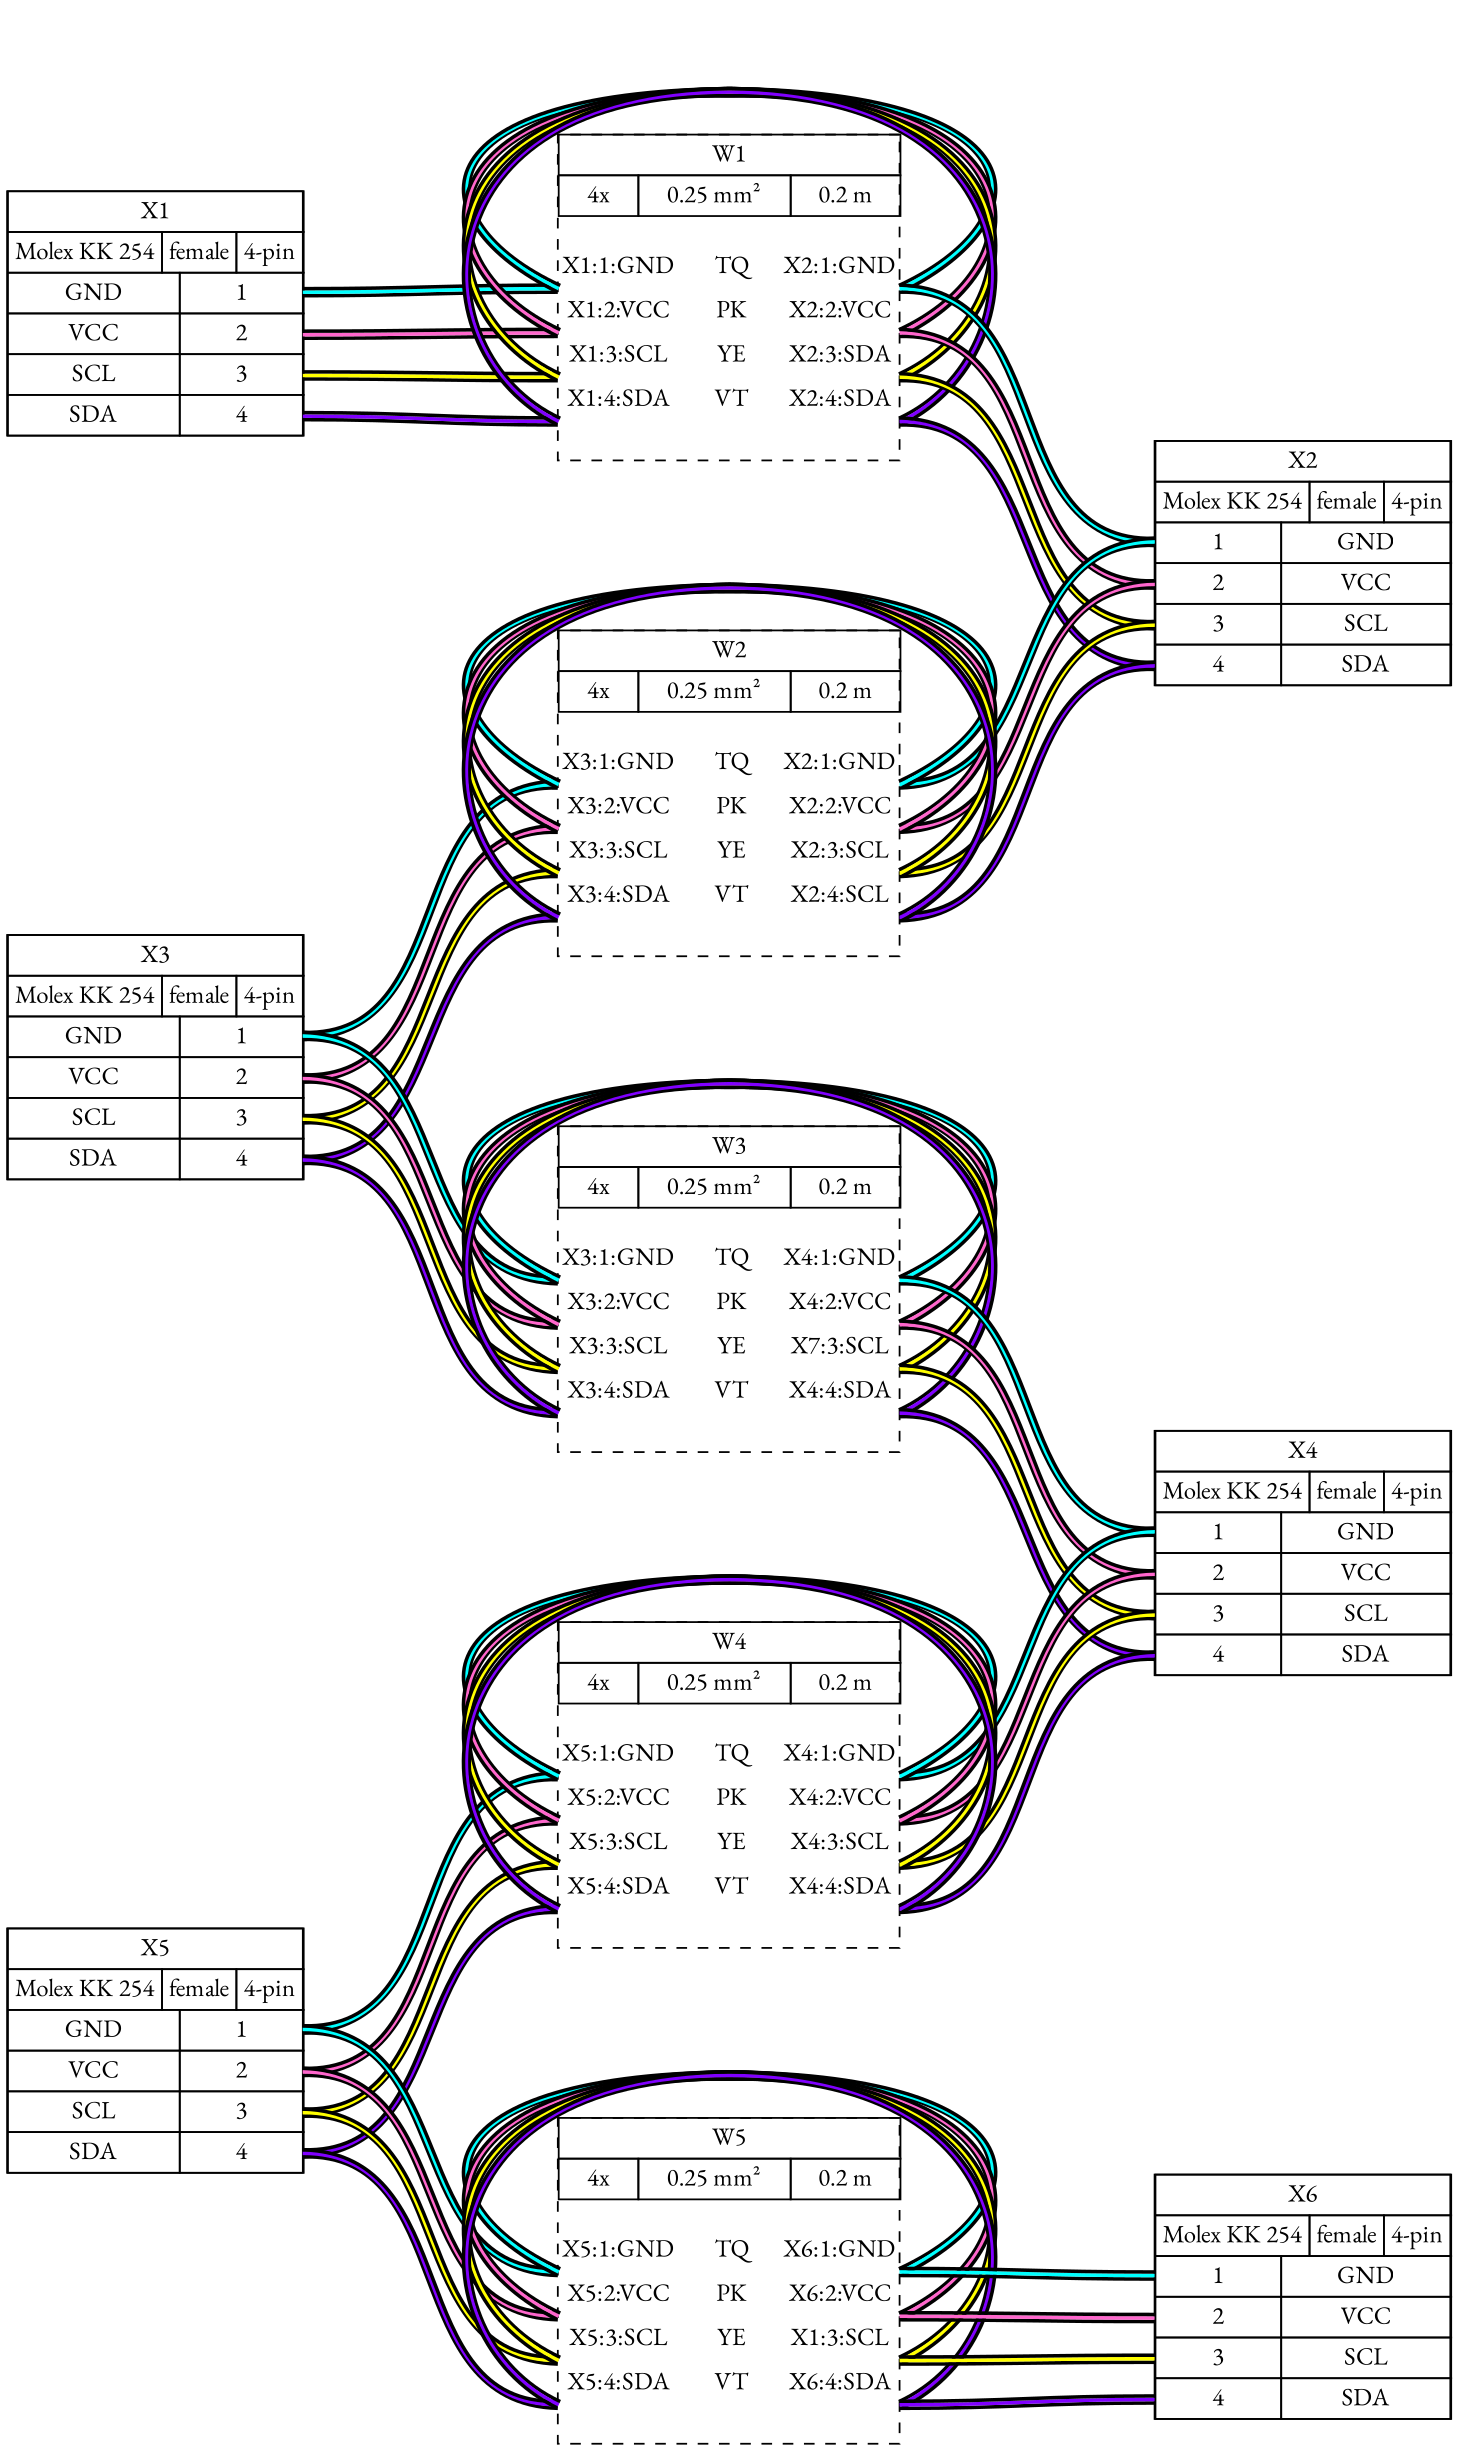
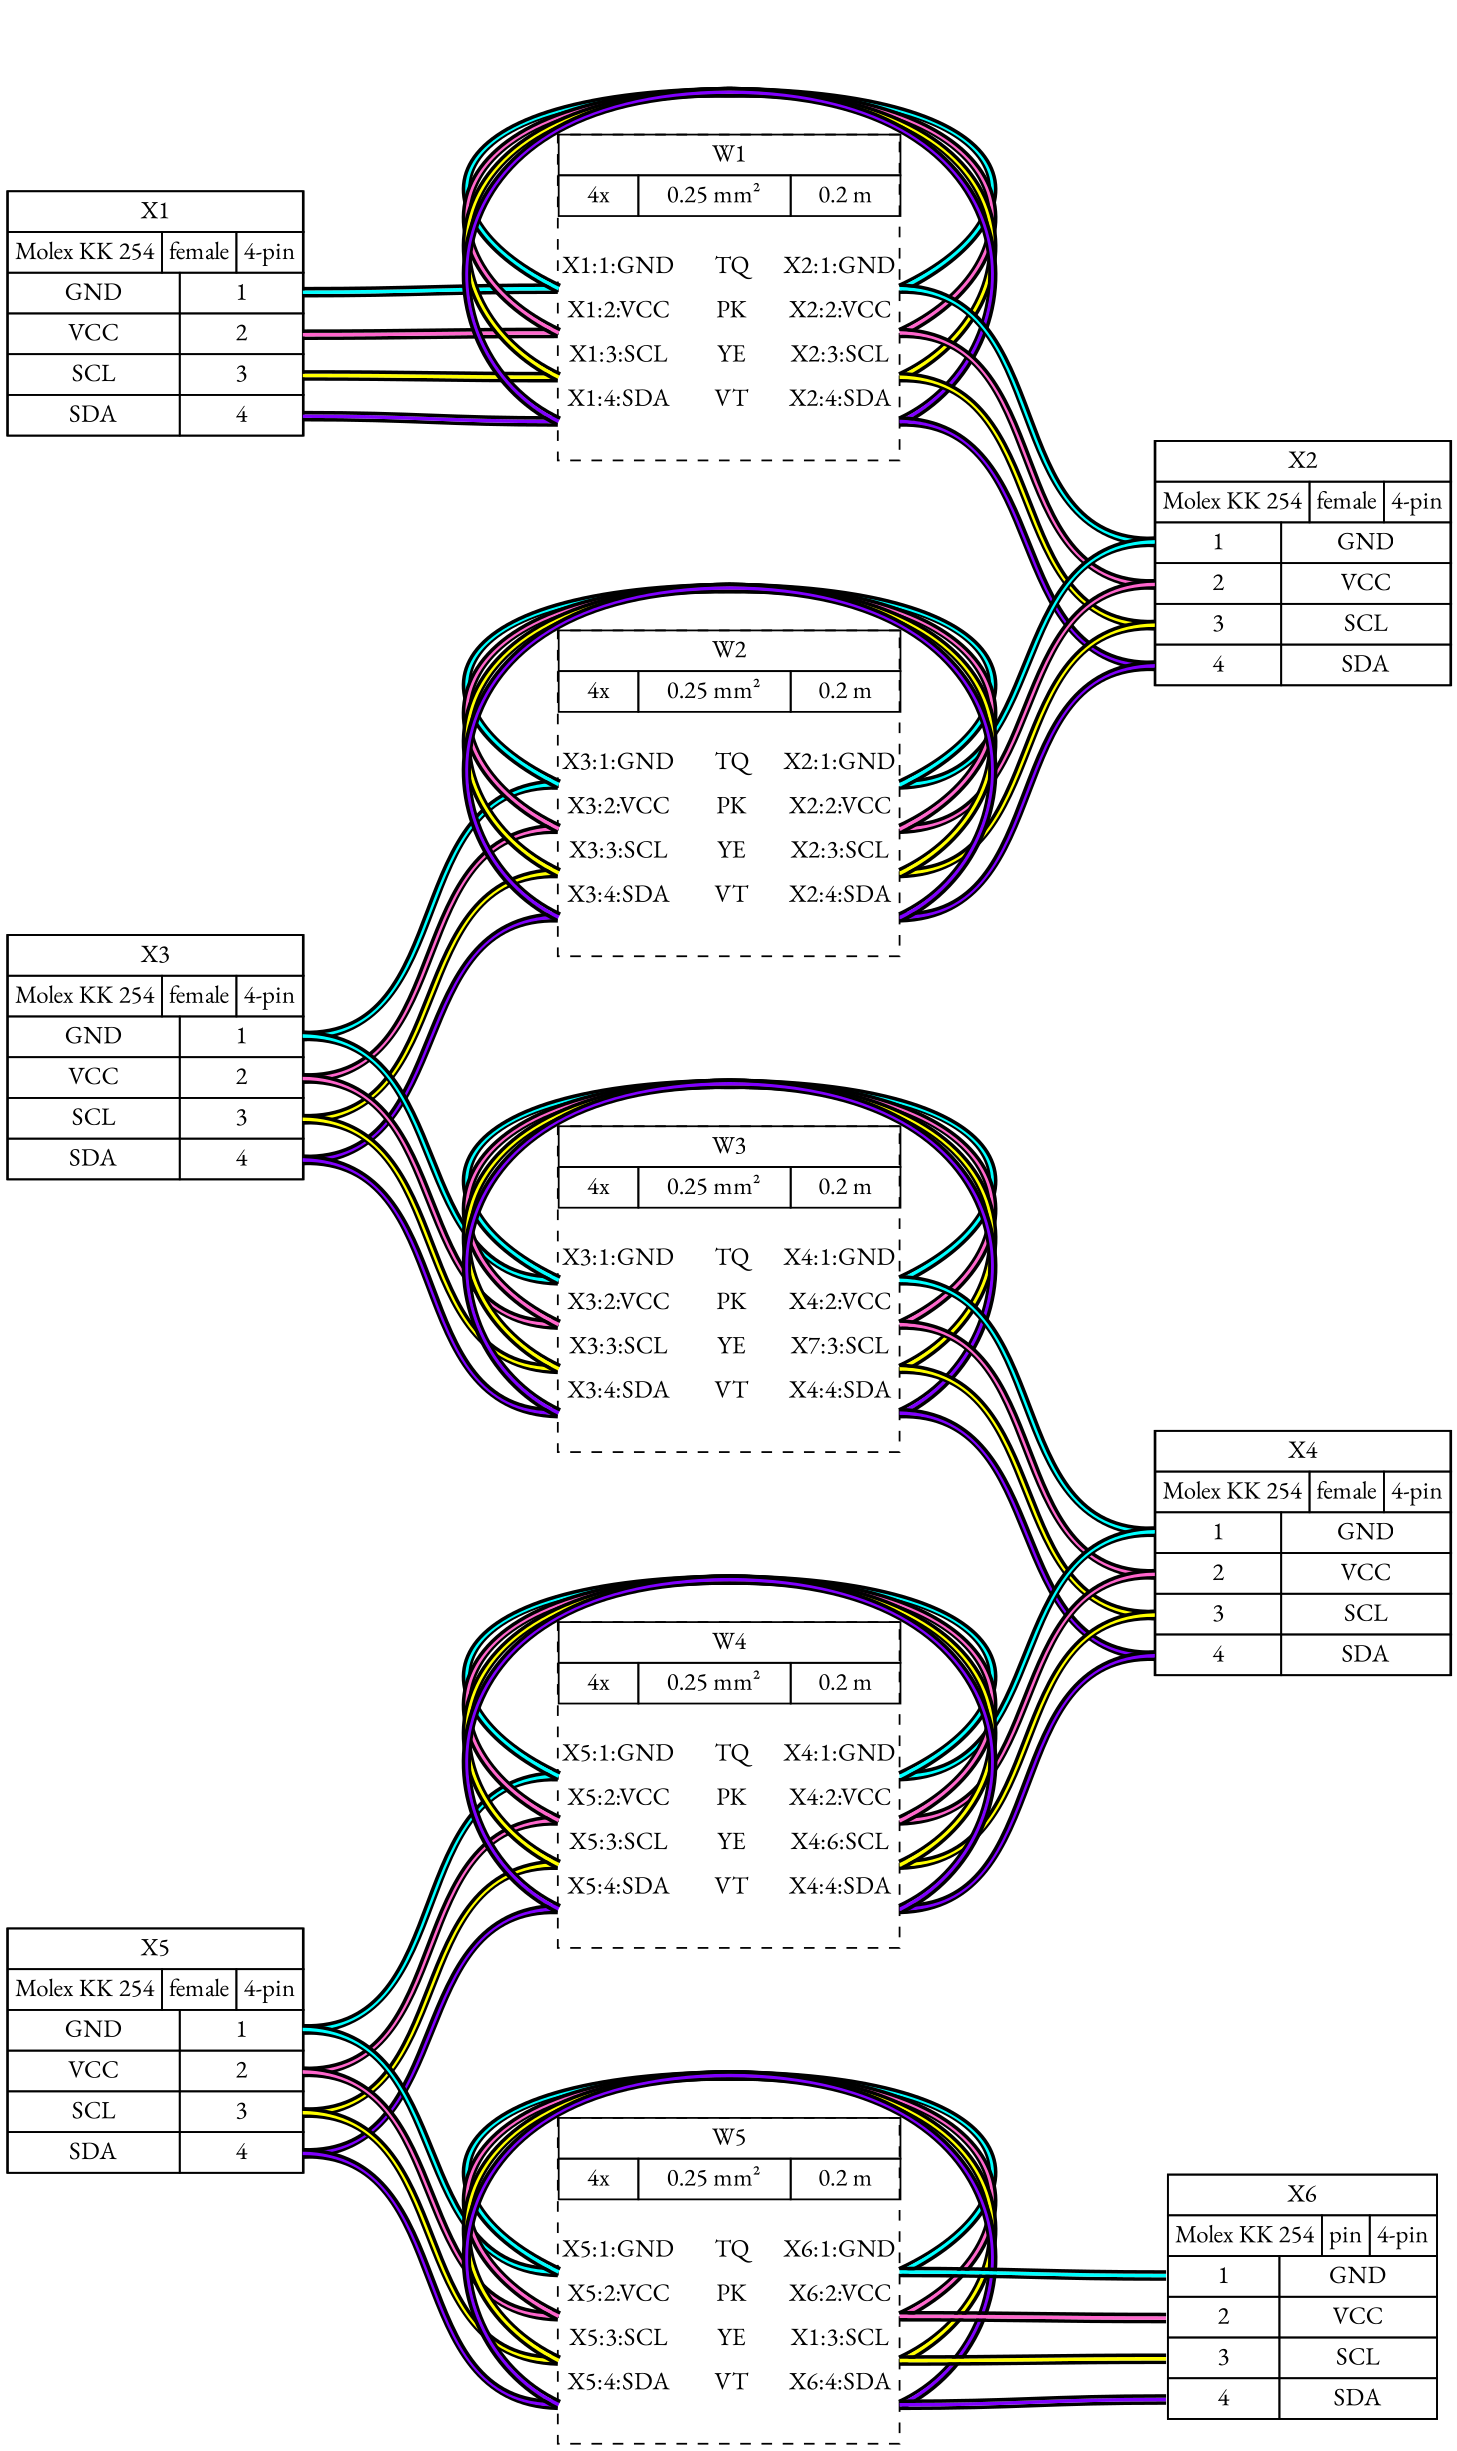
node "W1": text "X2:3:SDA" -> "X2:3:SCL"
node "W2": text "X2:4:SCL" -> "X2:4:SDA"
node "W4": text "X4:3:SCL" -> "X4:6:SCL"
node "X6": text "female" -> "pin"
